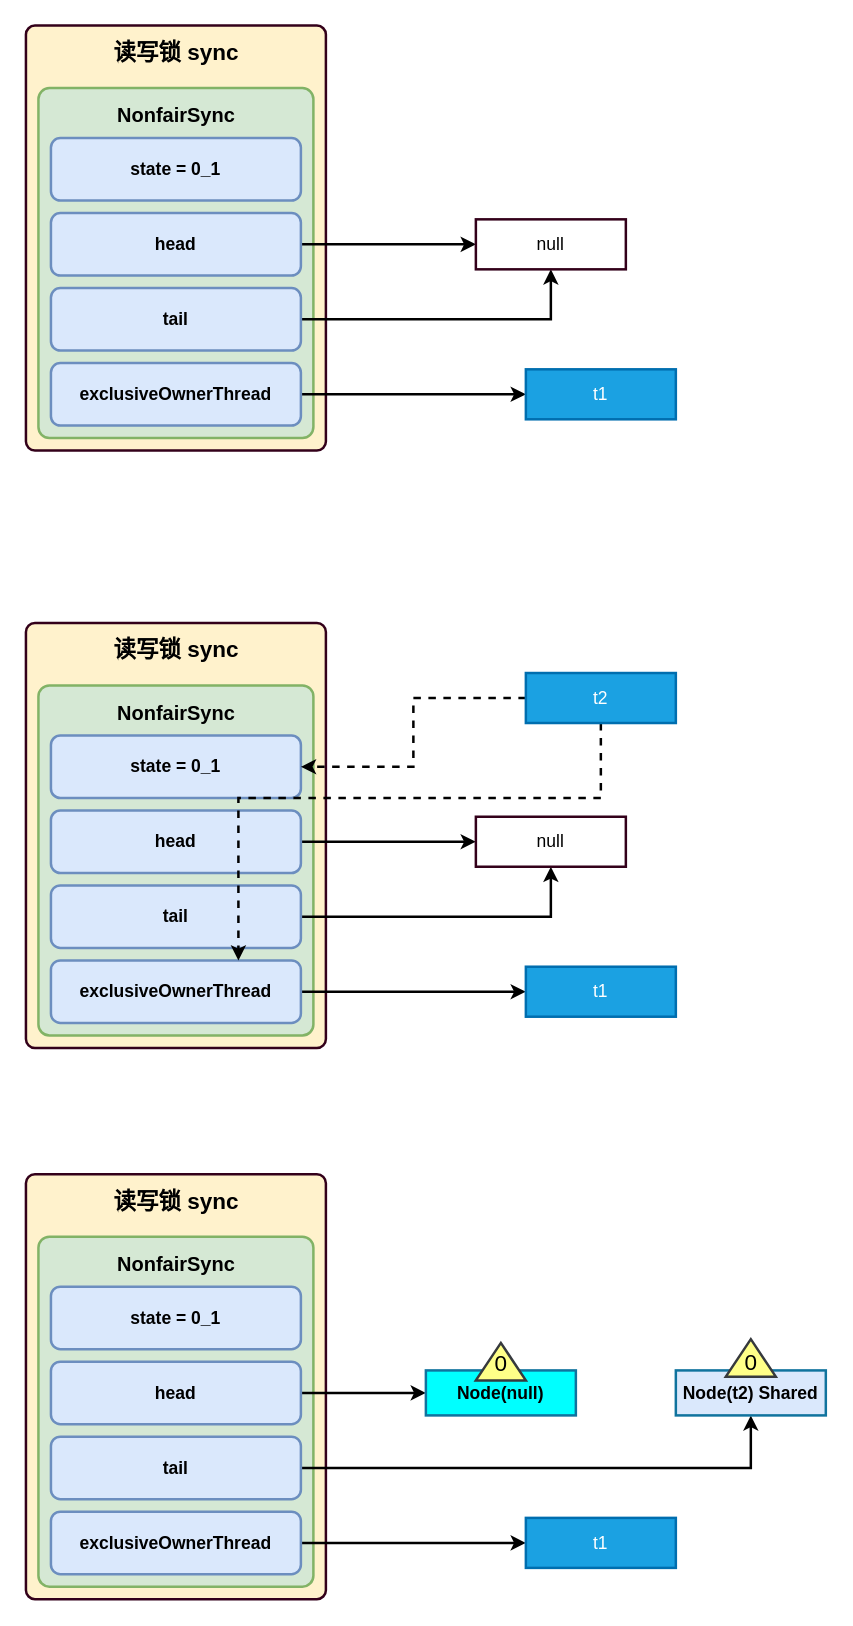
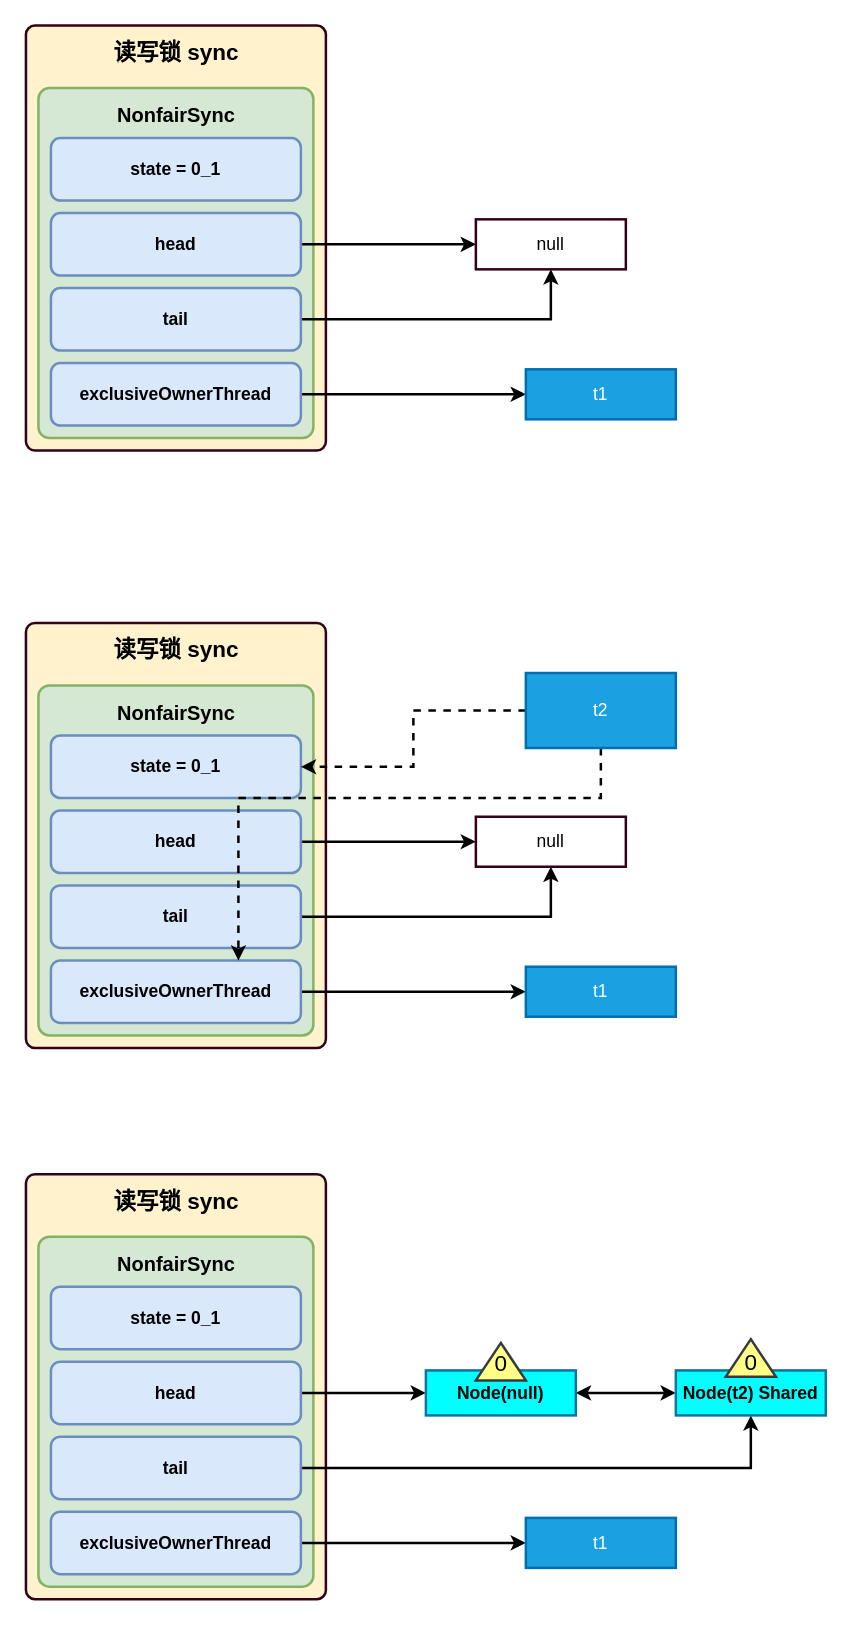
node "t2": size 150x50 -> 150x75
edge "Node(null)" -- "Node(t2) Shared": added
node "Node(t2) Shared": fillcolor #dae8fc -> #00ffff
